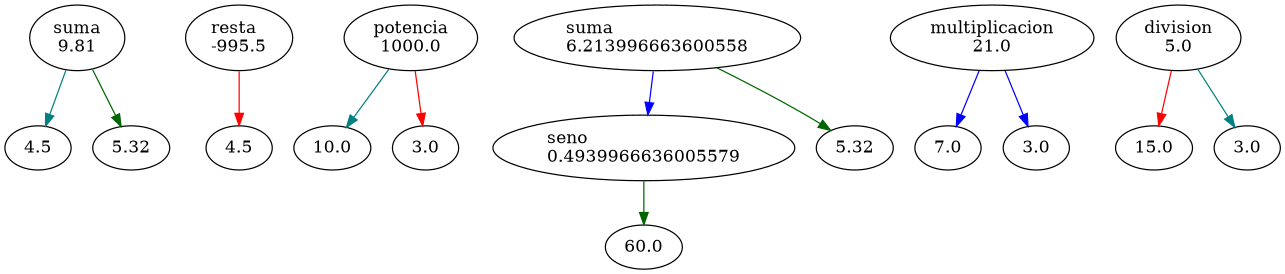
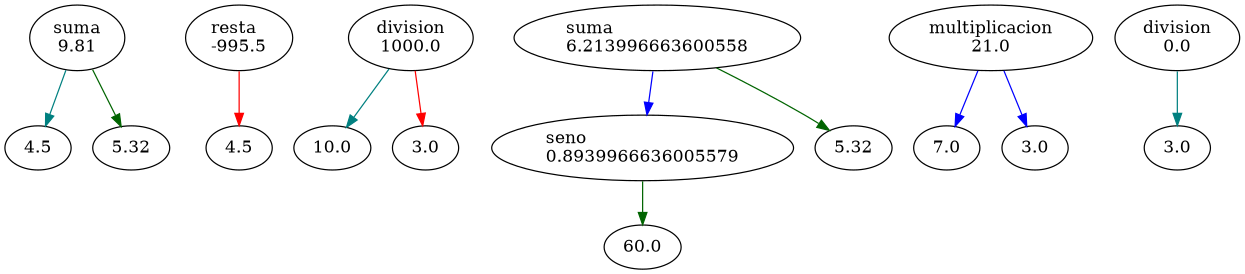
node "potencia 1000.0": label "potencia 1000.0" -> "division 1000.0"
node "division 5.0": label "division 5.0" -> "division 0.0"
node "seno 0.4939966636005579": label "seno 0.4939966636005579" -> "seno 0.8939966636005579"
node "15.0": removed
